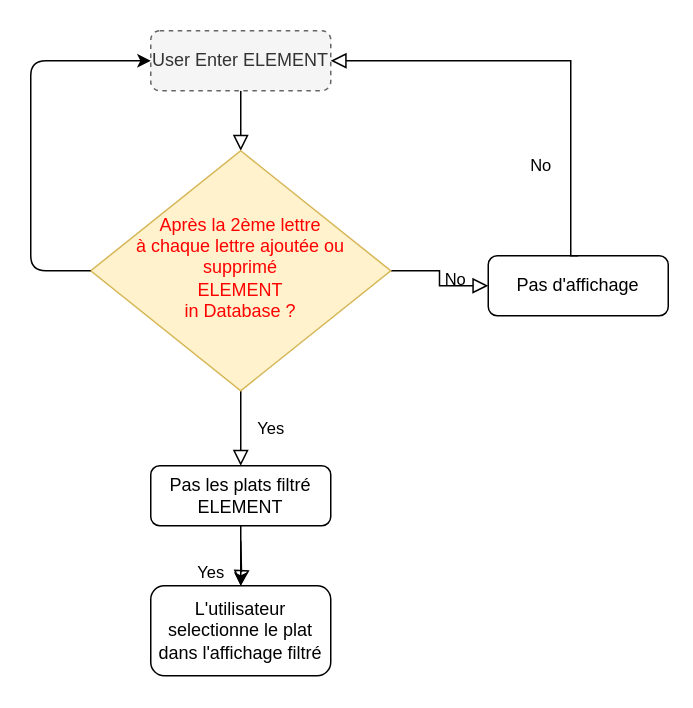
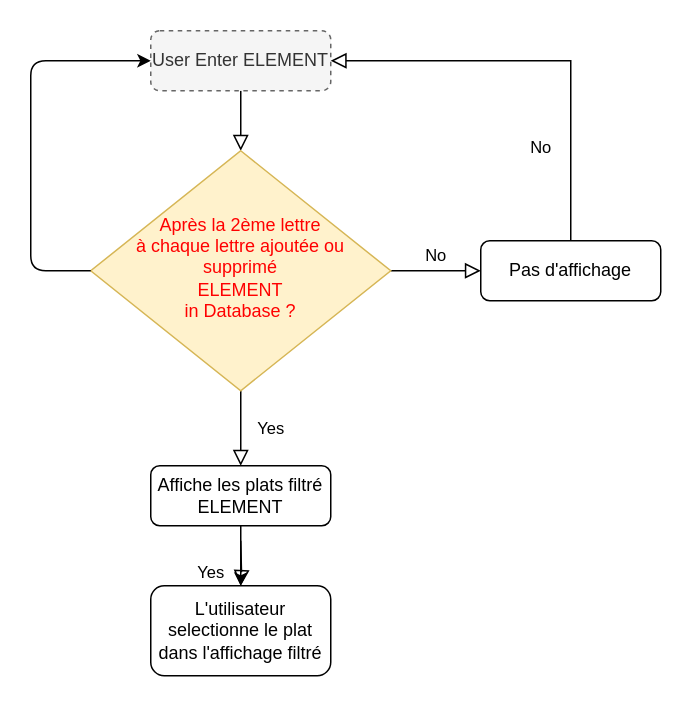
node "Pas d'affichage": moved (578, 286) -> (571, 271)
node "Pas les plats filtré ELEMENT": label "Pas les plats filtré ELEMENT" -> "Affiche les plats filtré ELEMENT"
